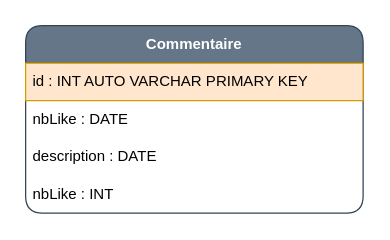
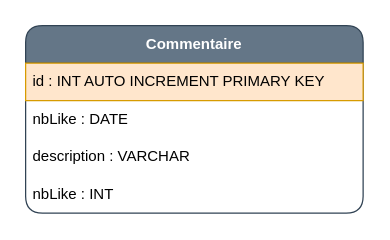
node "id : INT AUTO VARCHAR PRIMARY KEY": label "id : INT AUTO VARCHAR PRIMARY KEY" -> "id : INT AUTO INCREMENT PRIMARY KEY"
node "description : DATE": label "description : DATE" -> "description : VARCHAR"
